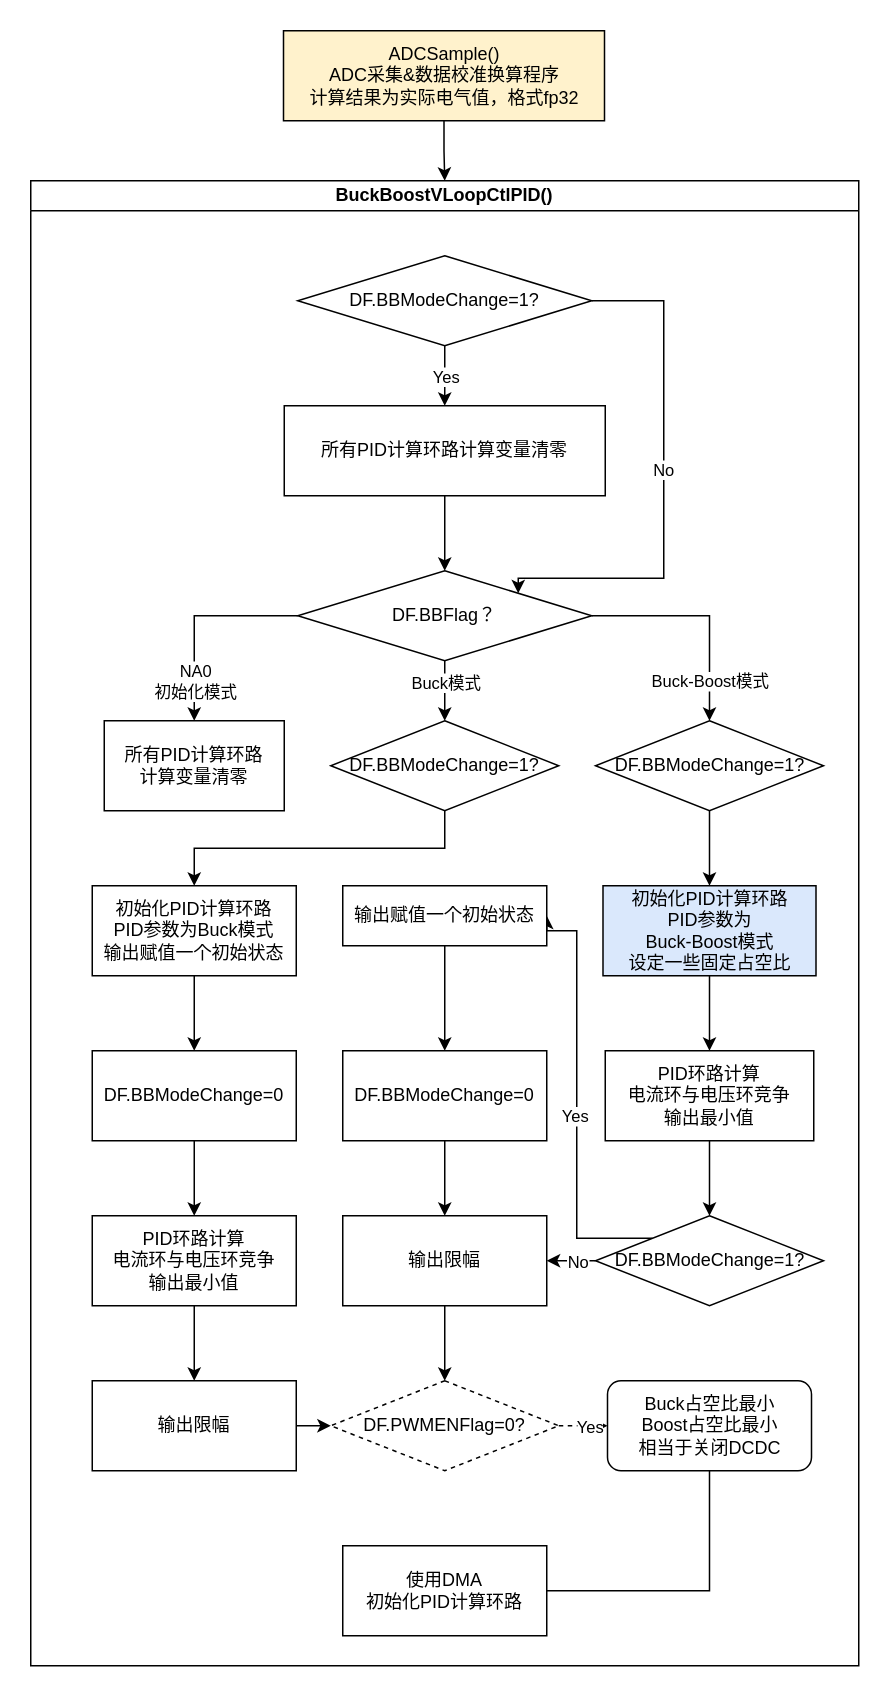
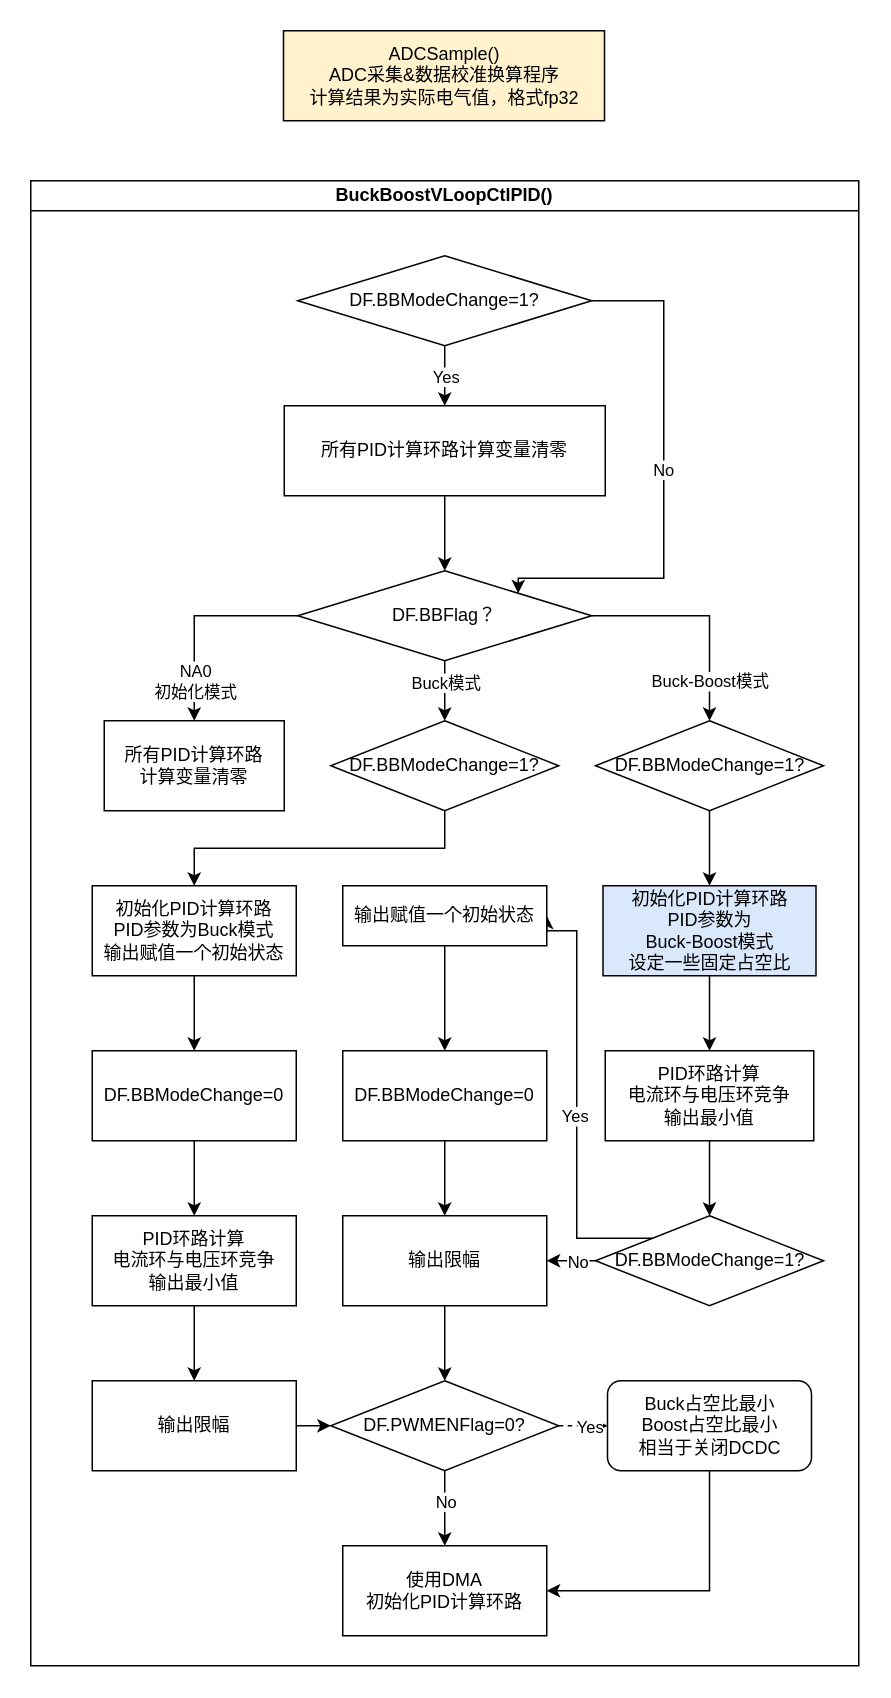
edge "ADCSample() ADC采集&数据校准换算程序 计算结果为实际电气值，格式fp32" -> "BuckBoostVLoopCtlPID()": removed
node "DF.PWMENFlag=0?": style dashed -> solid
edge "DF.PWMENFlag=0?" -> "使用DMA 初始化PID计算环路": added, label "No"
edge "Buck占空比最小 Boost占空比最小 相当于关闭DCDC" -- "使用DMA 初始化PID计算环路": arrowhead none -> classic
